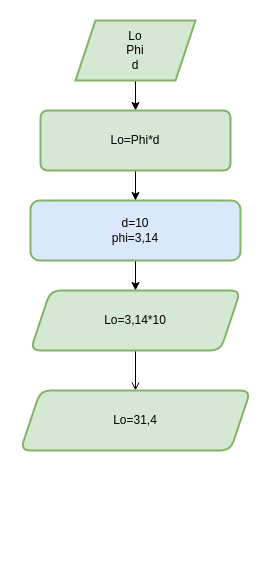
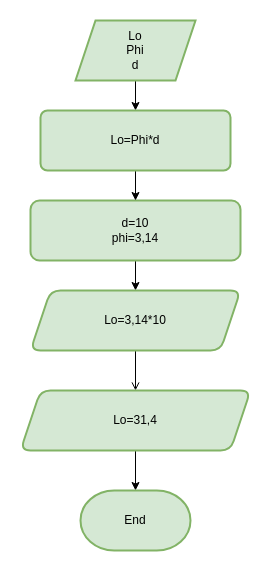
node "d=10 phi=3,14": fillcolor #dae8fc -> #d5e8d4
edge "Lo=31,4" -> "End": added
node "End": added
